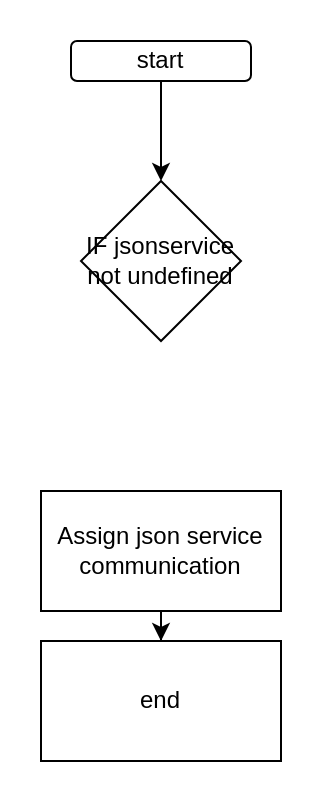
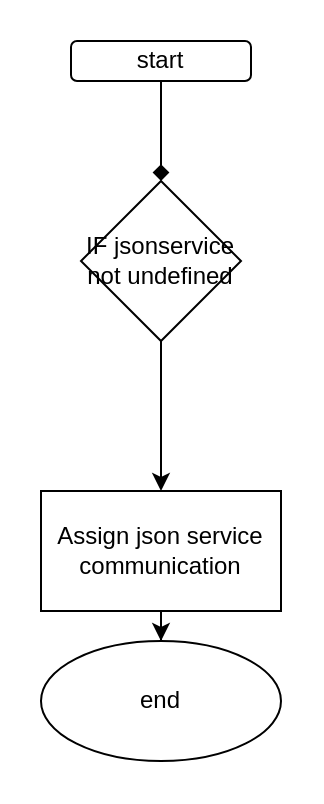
edge "start" -> "IF jsonservice not undefined": arrowhead classic -> diamond
edge "IF jsonservice not undefined" -> "Assign json service communication": added
node "end": shape rectangle -> ellipse
